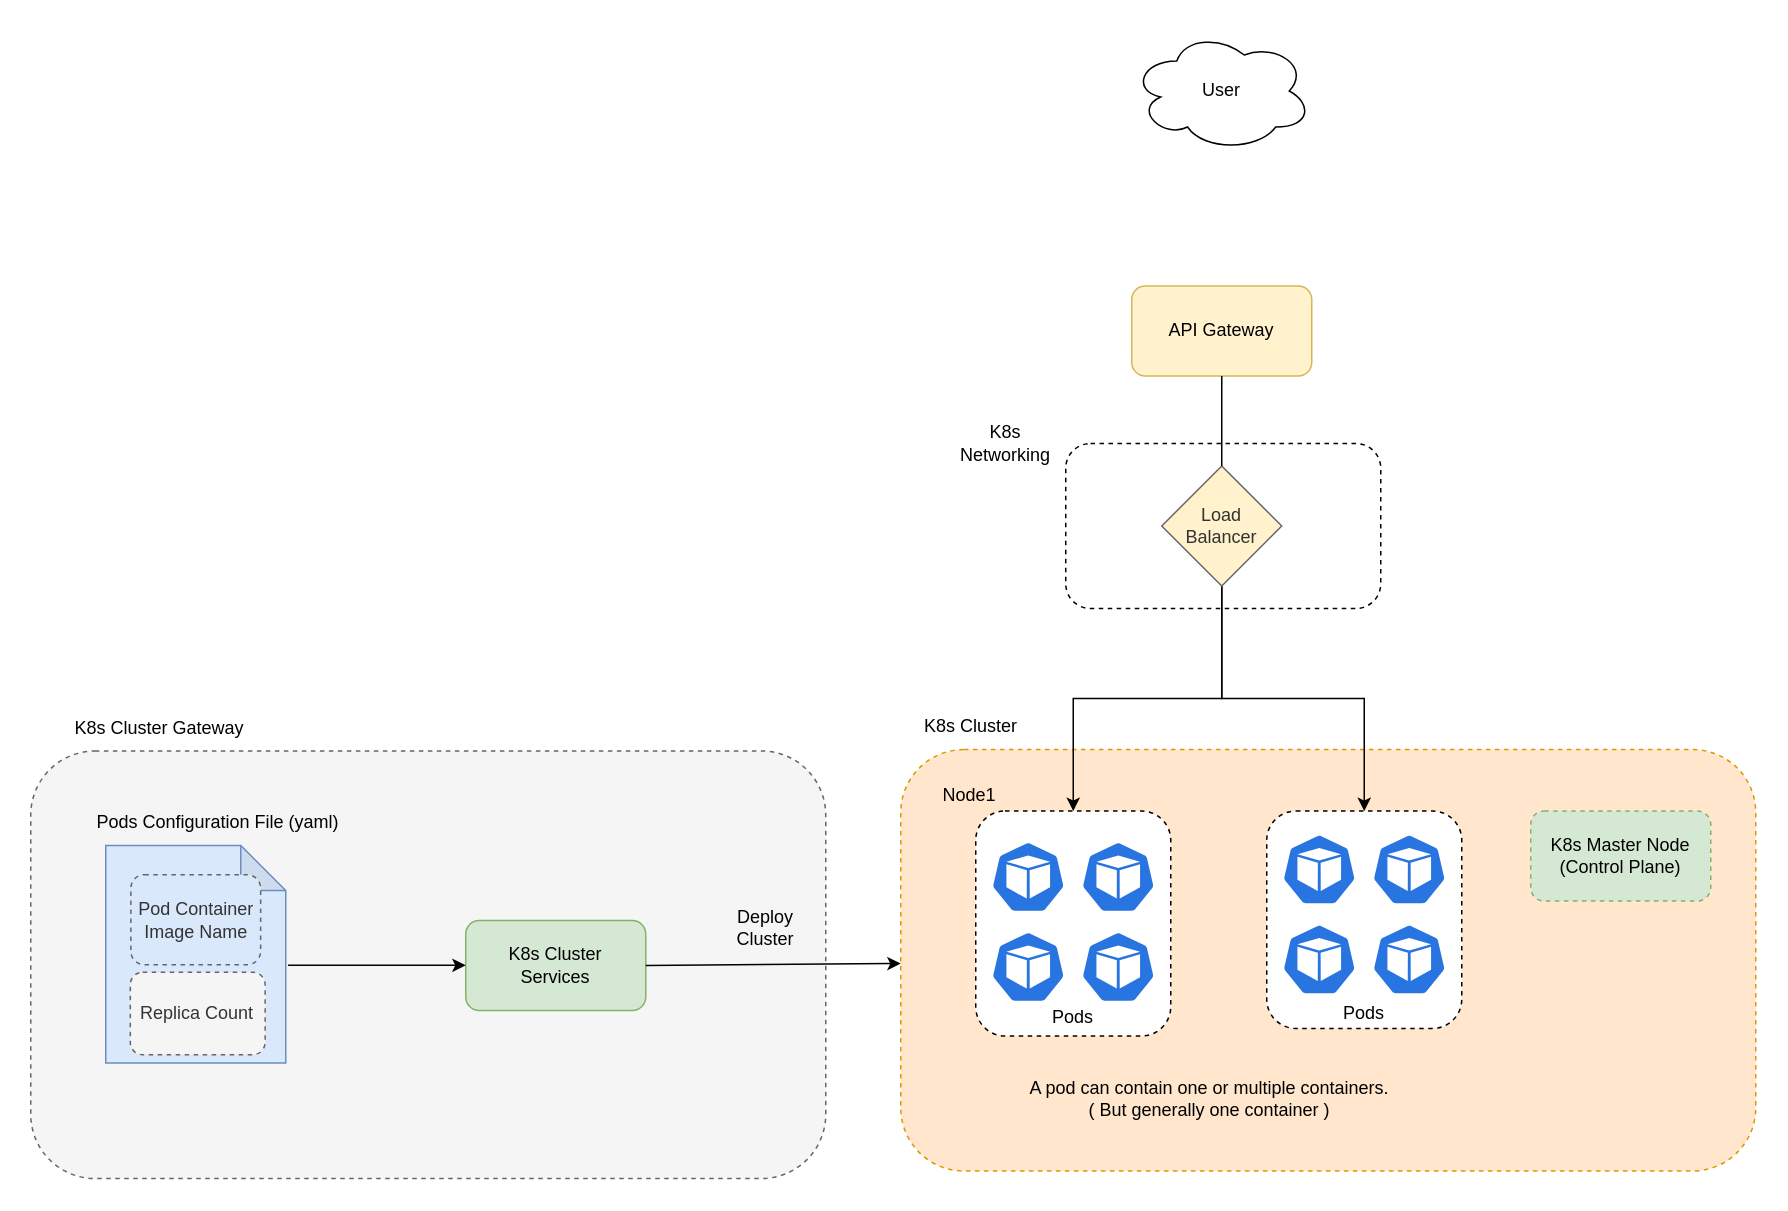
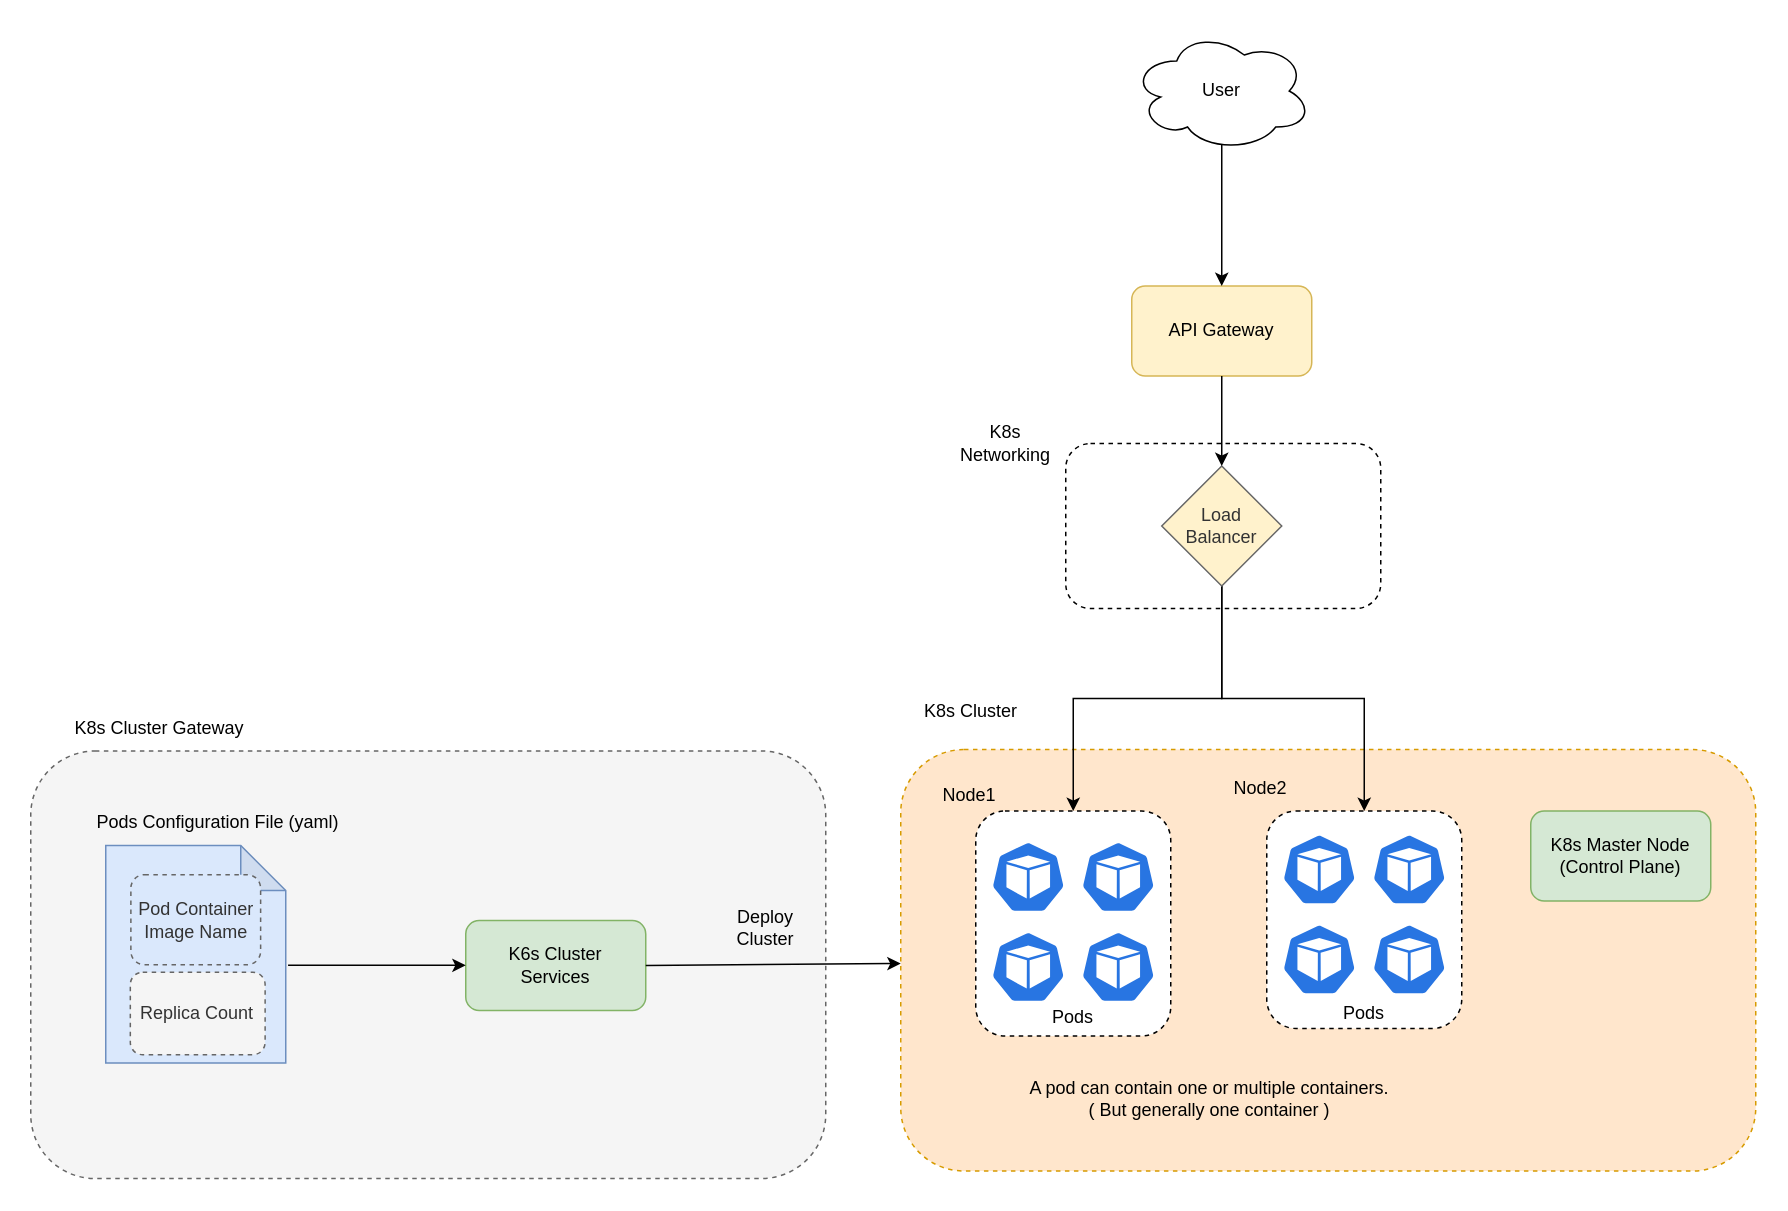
edge "User" -> "API Gateway": added
edge "API Gateway" -- "Load Balancer": arrowhead none -> classic
node "K8s Cluster": moved (971, 727) -> (971, 712)
node "Node2": added
node "K8s Master Node (Control Plane)": style dashed -> solid
node "K8s Cluster Services": label "K8s Cluster Services" -> "K6s Cluster Services"
